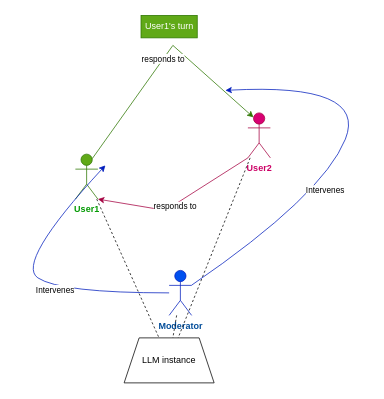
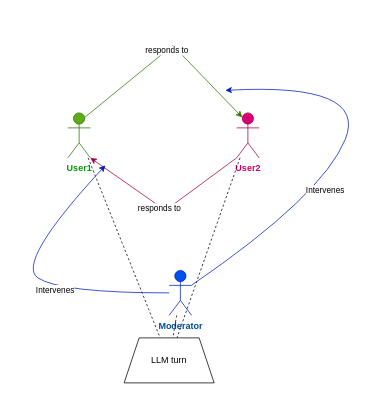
node "User1's turn": removed
node "User2": moved (259, 135) -> (248, 135)
node "User1": moved (87, 177) -> (79, 135)
node "LLM instance": label "LLM instance" -> "LLM turn"
